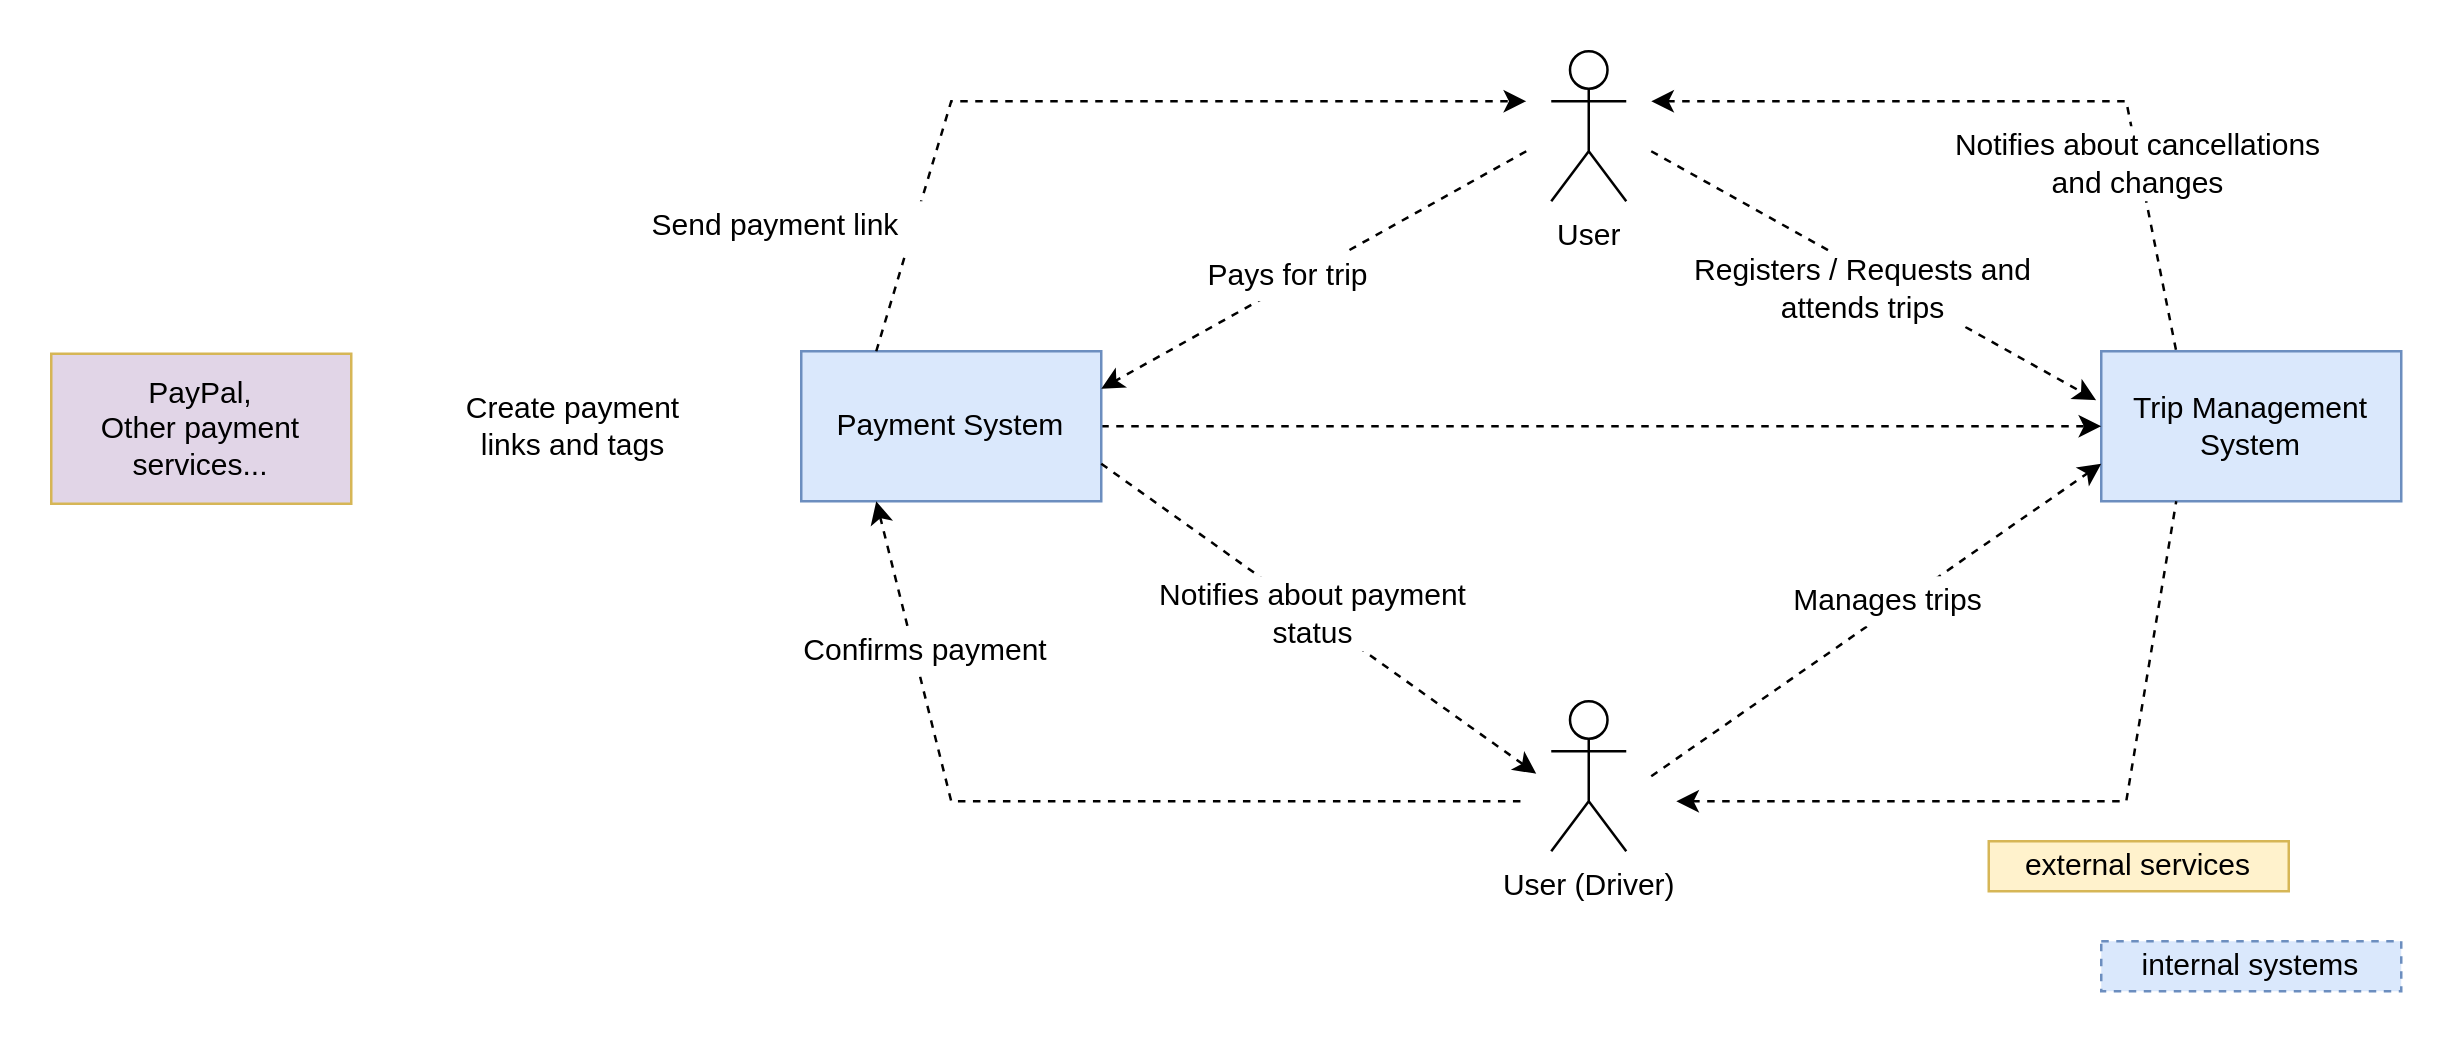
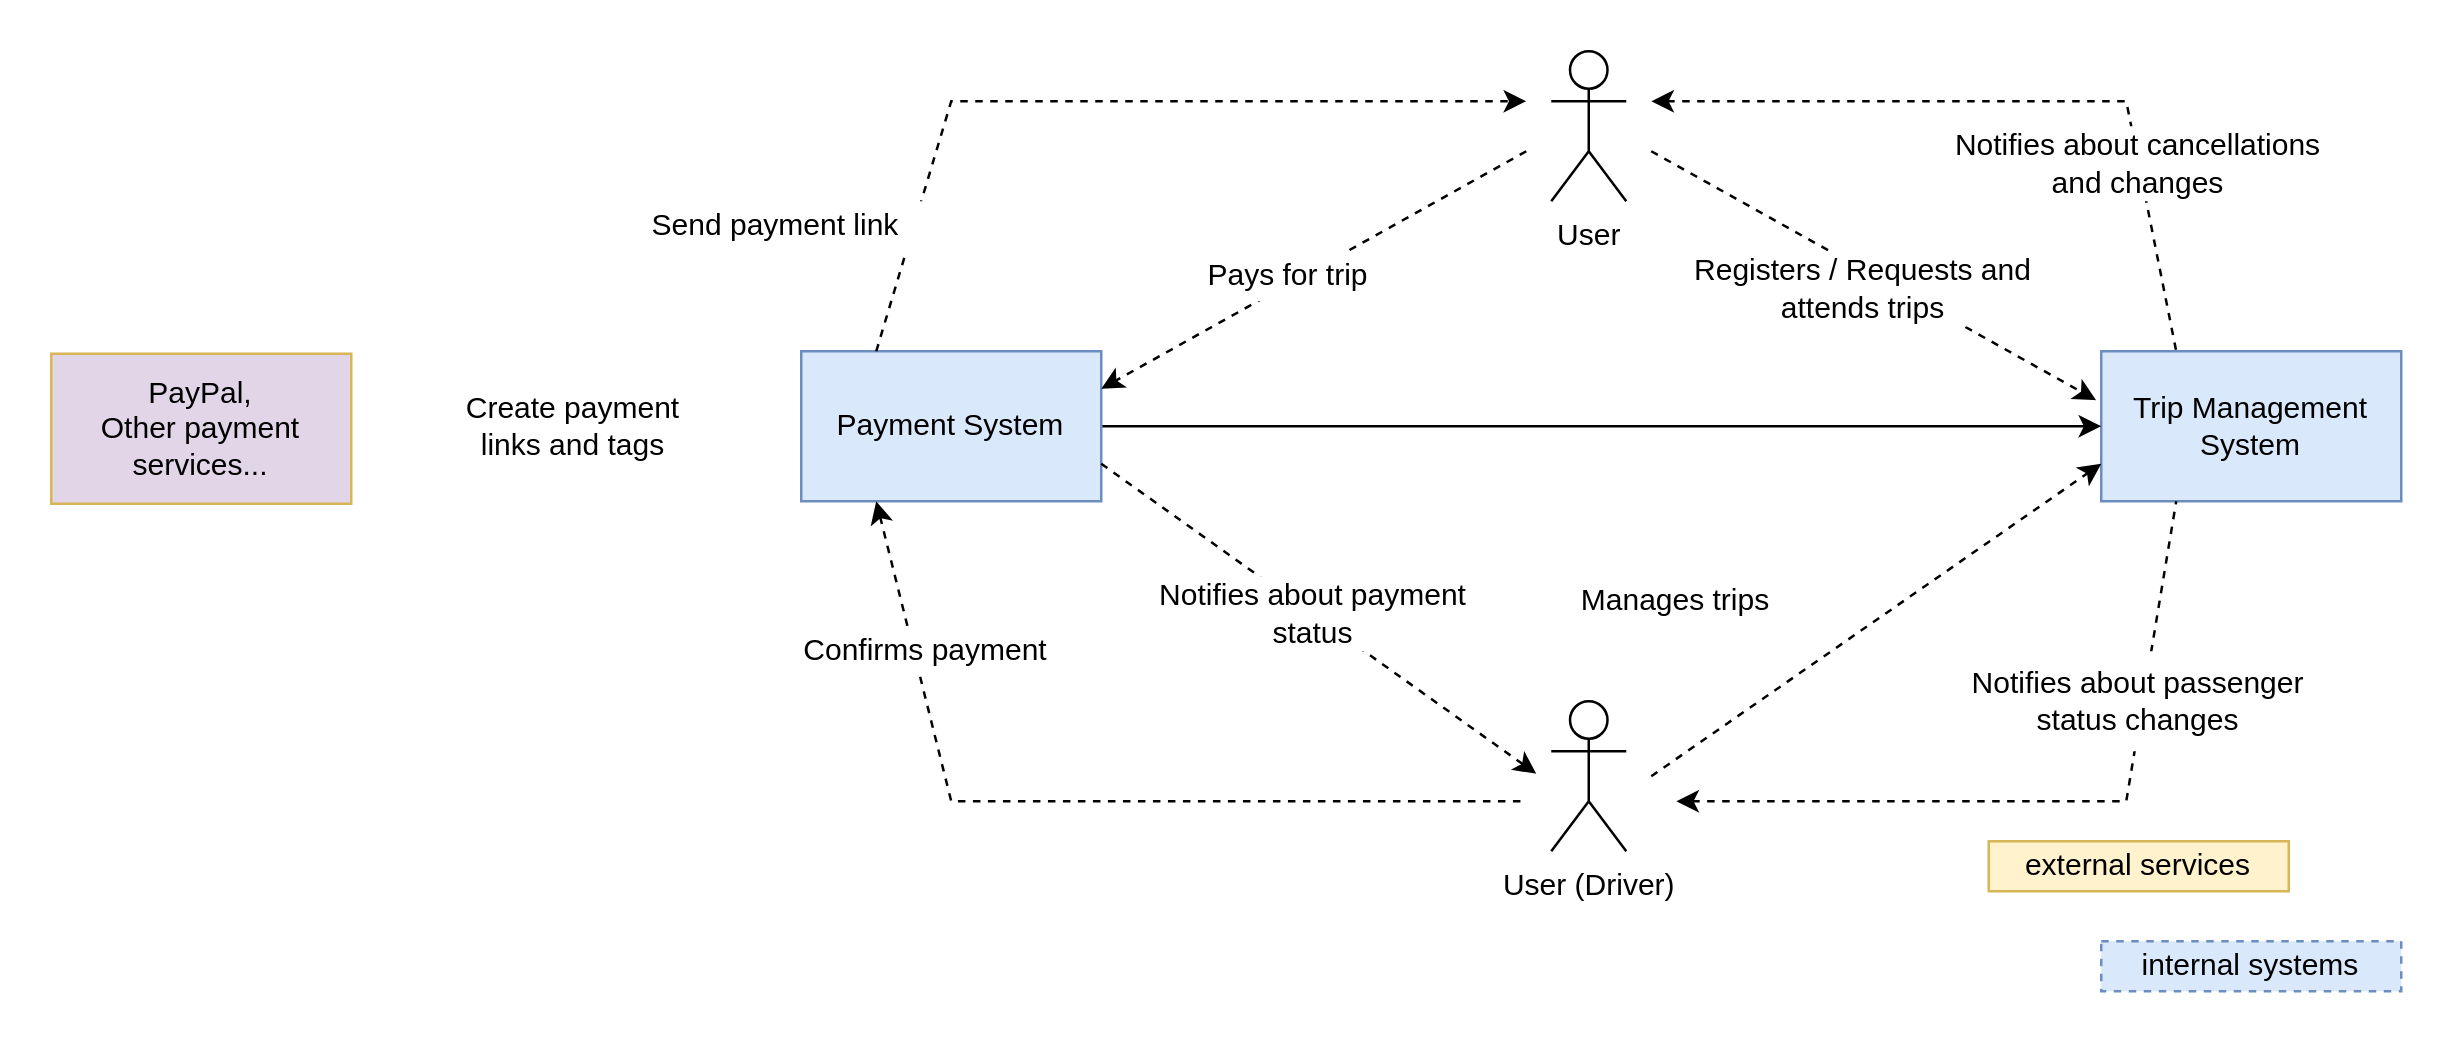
edge "Payment System" -> "Trip Management System": style dashed -> solid
node "Manages trips": moved (1889, 601) -> (1676, 601)
node "Notifies about passenger status changes": added
